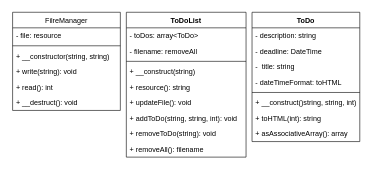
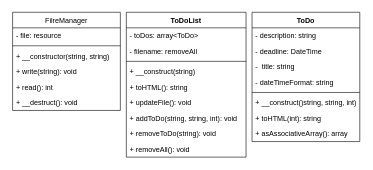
node "- dateTimeFormat: toHTML": label "- dateTimeFormat: toHTML" -> "- dateTimeFormat: string"
node "+ resource(): string": label "+ resource(): string" -> "+ toHTML(): string"
node "+ removeAll(): filename": label "+ removeAll(): filename" -> "+ removeAll(): void"
